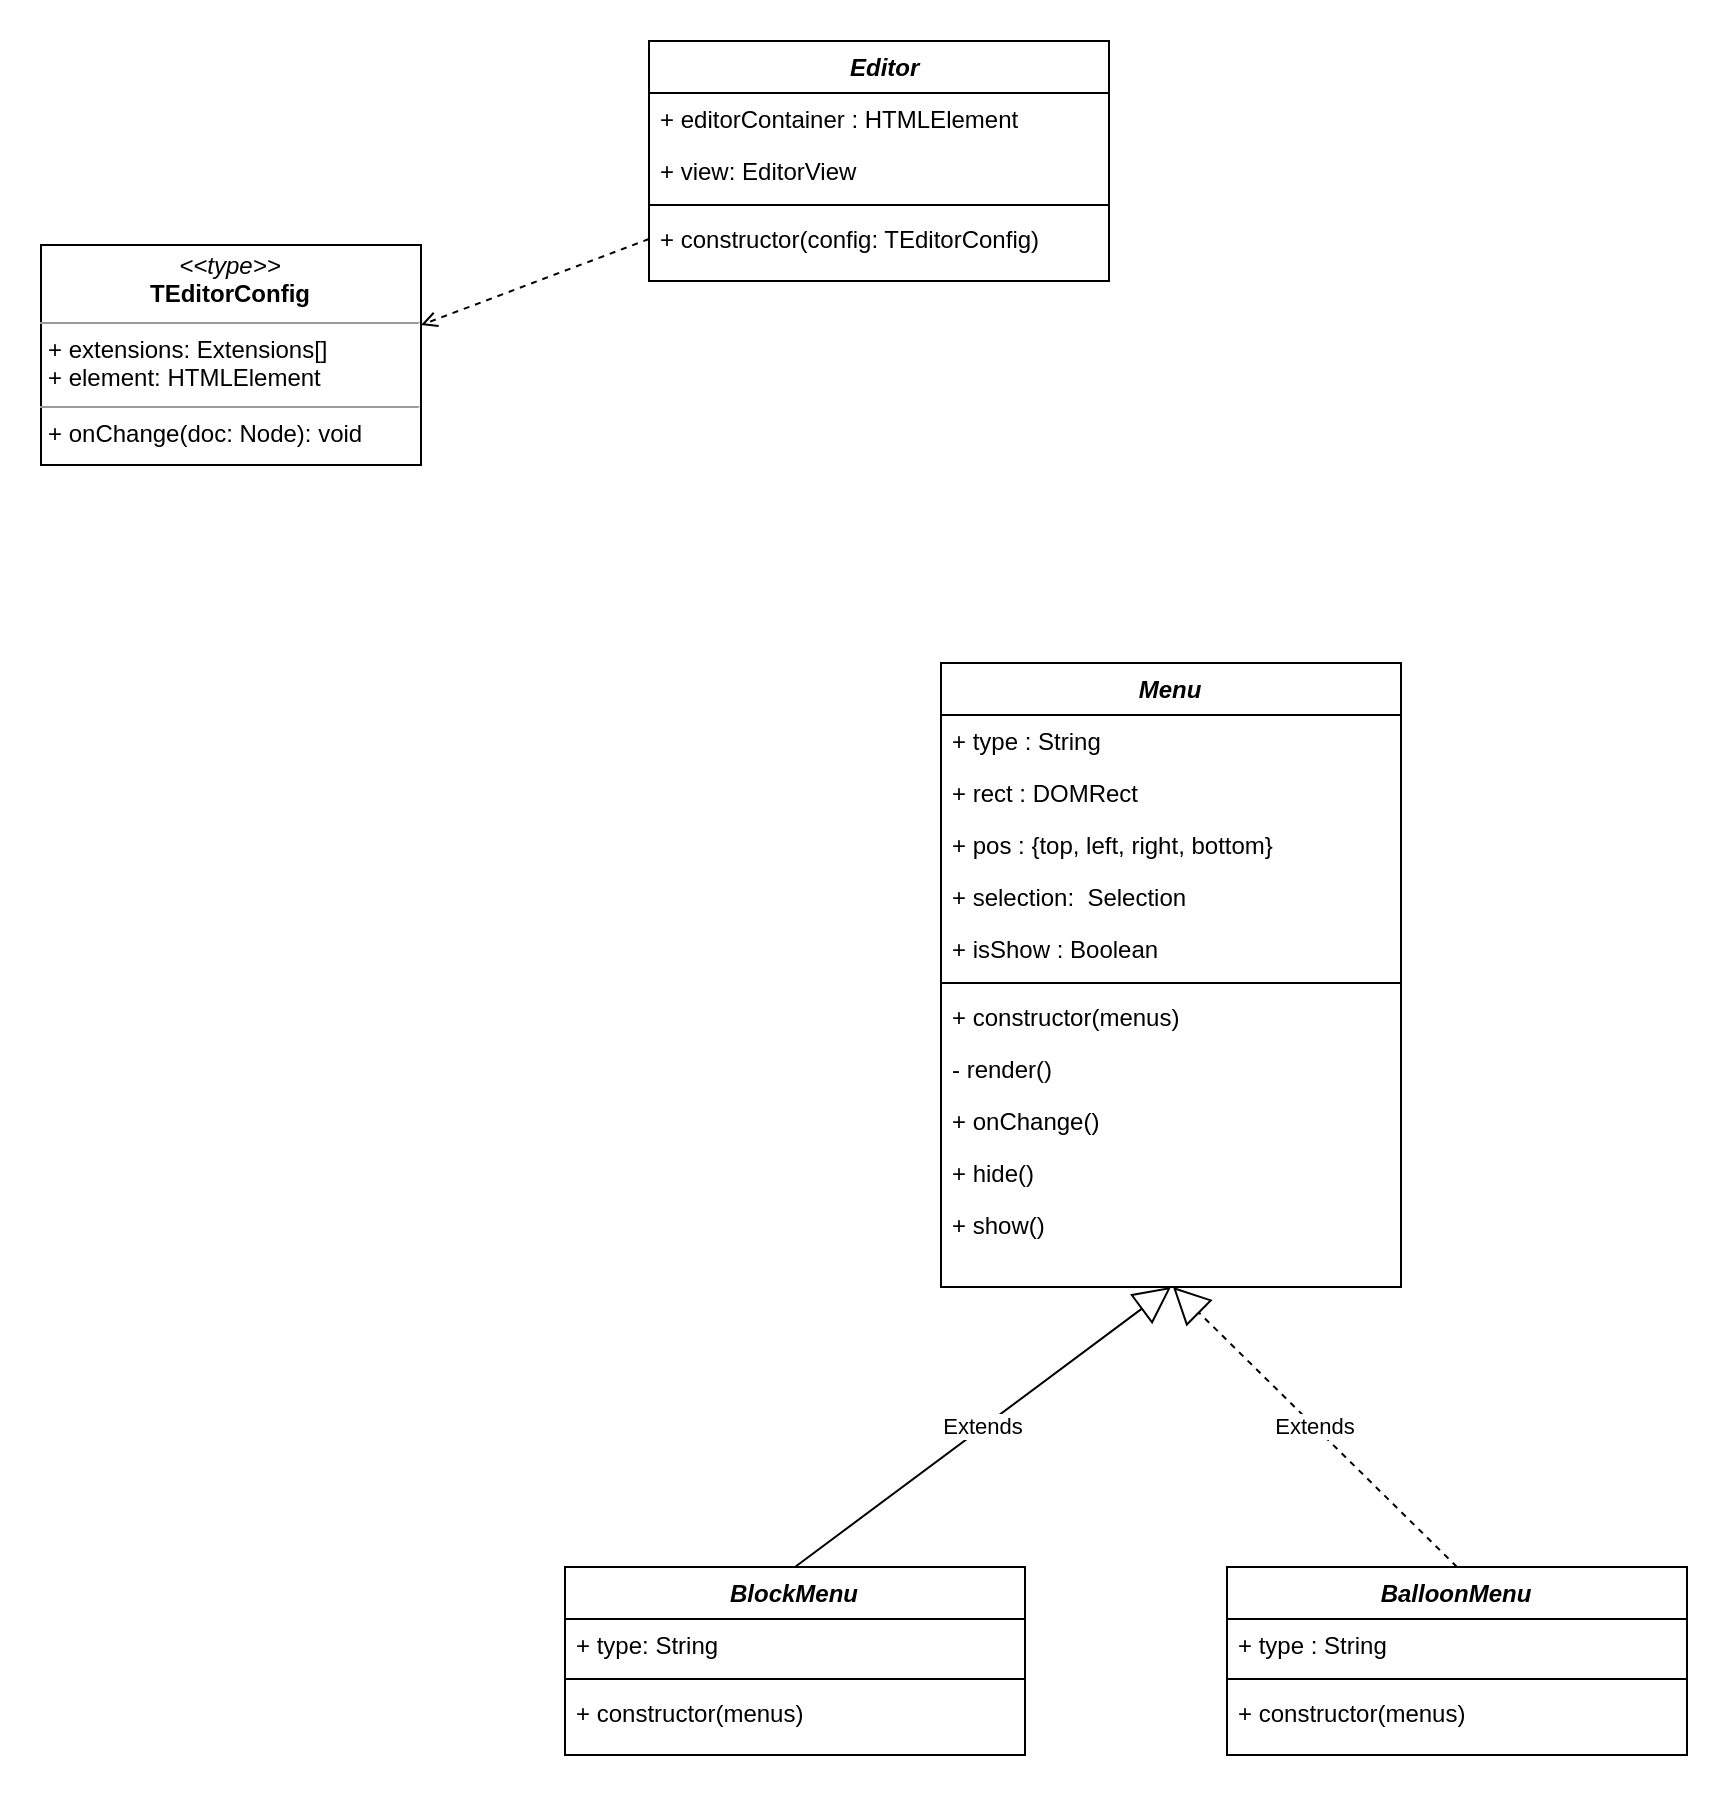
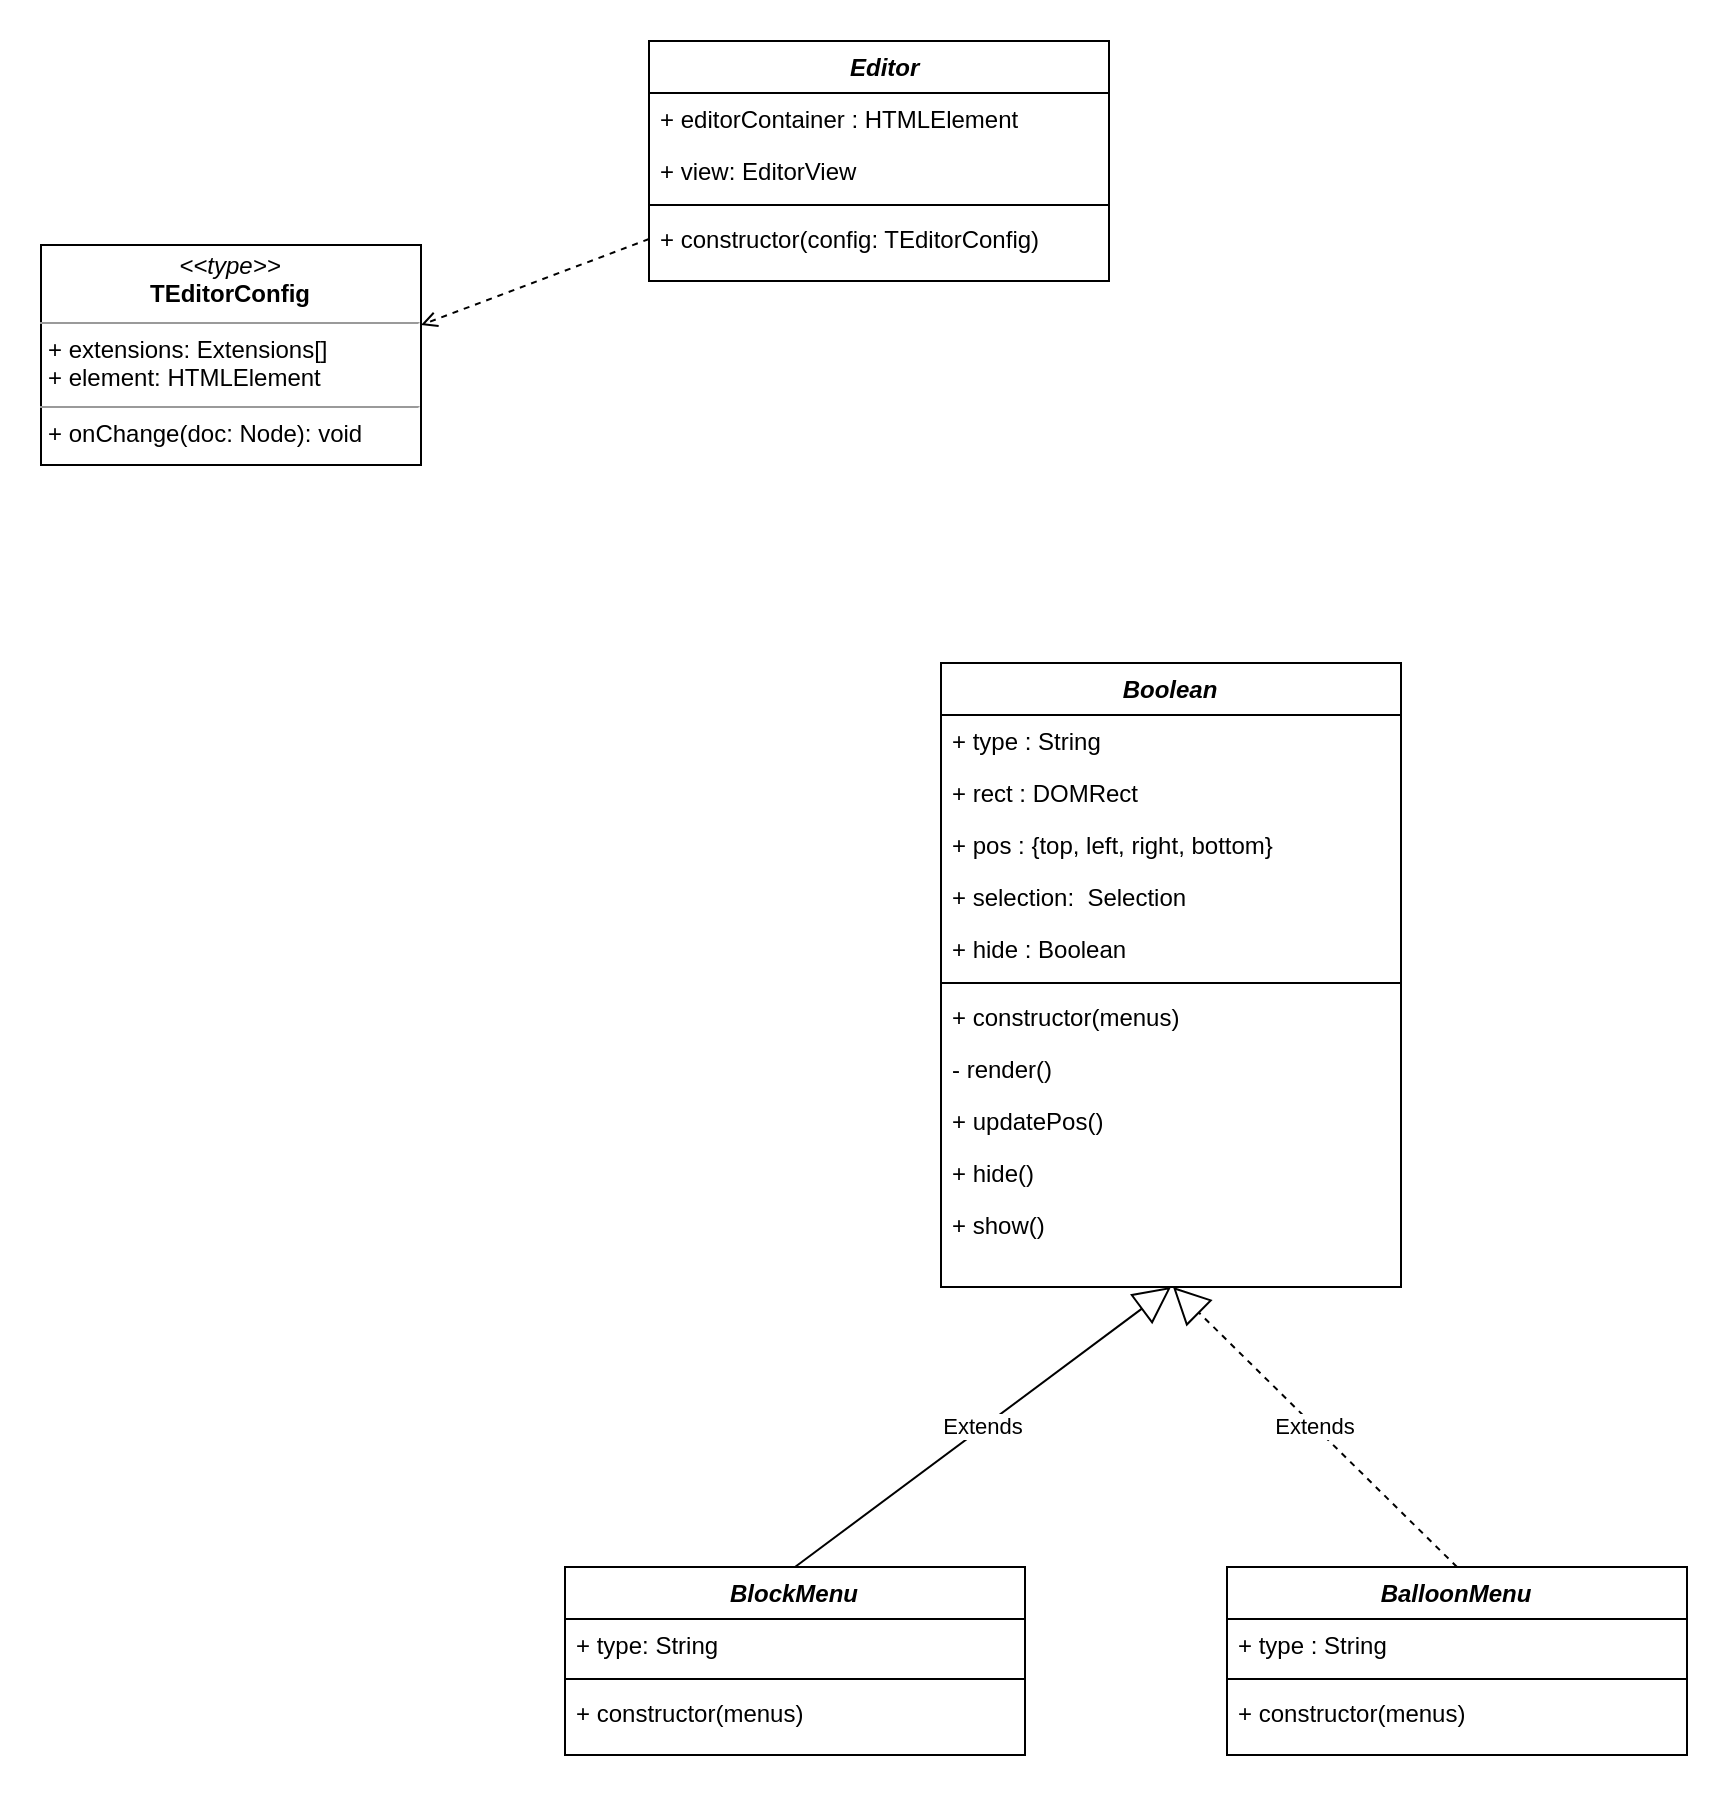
node "Menu": label "Menu" -> "Boolean"
node "+ isShow : Boolean": label "+ isShow : Boolean" -> "+ hide : Boolean"
node "+ onChange()": label "+ onChange()" -> "+ updatePos()"
